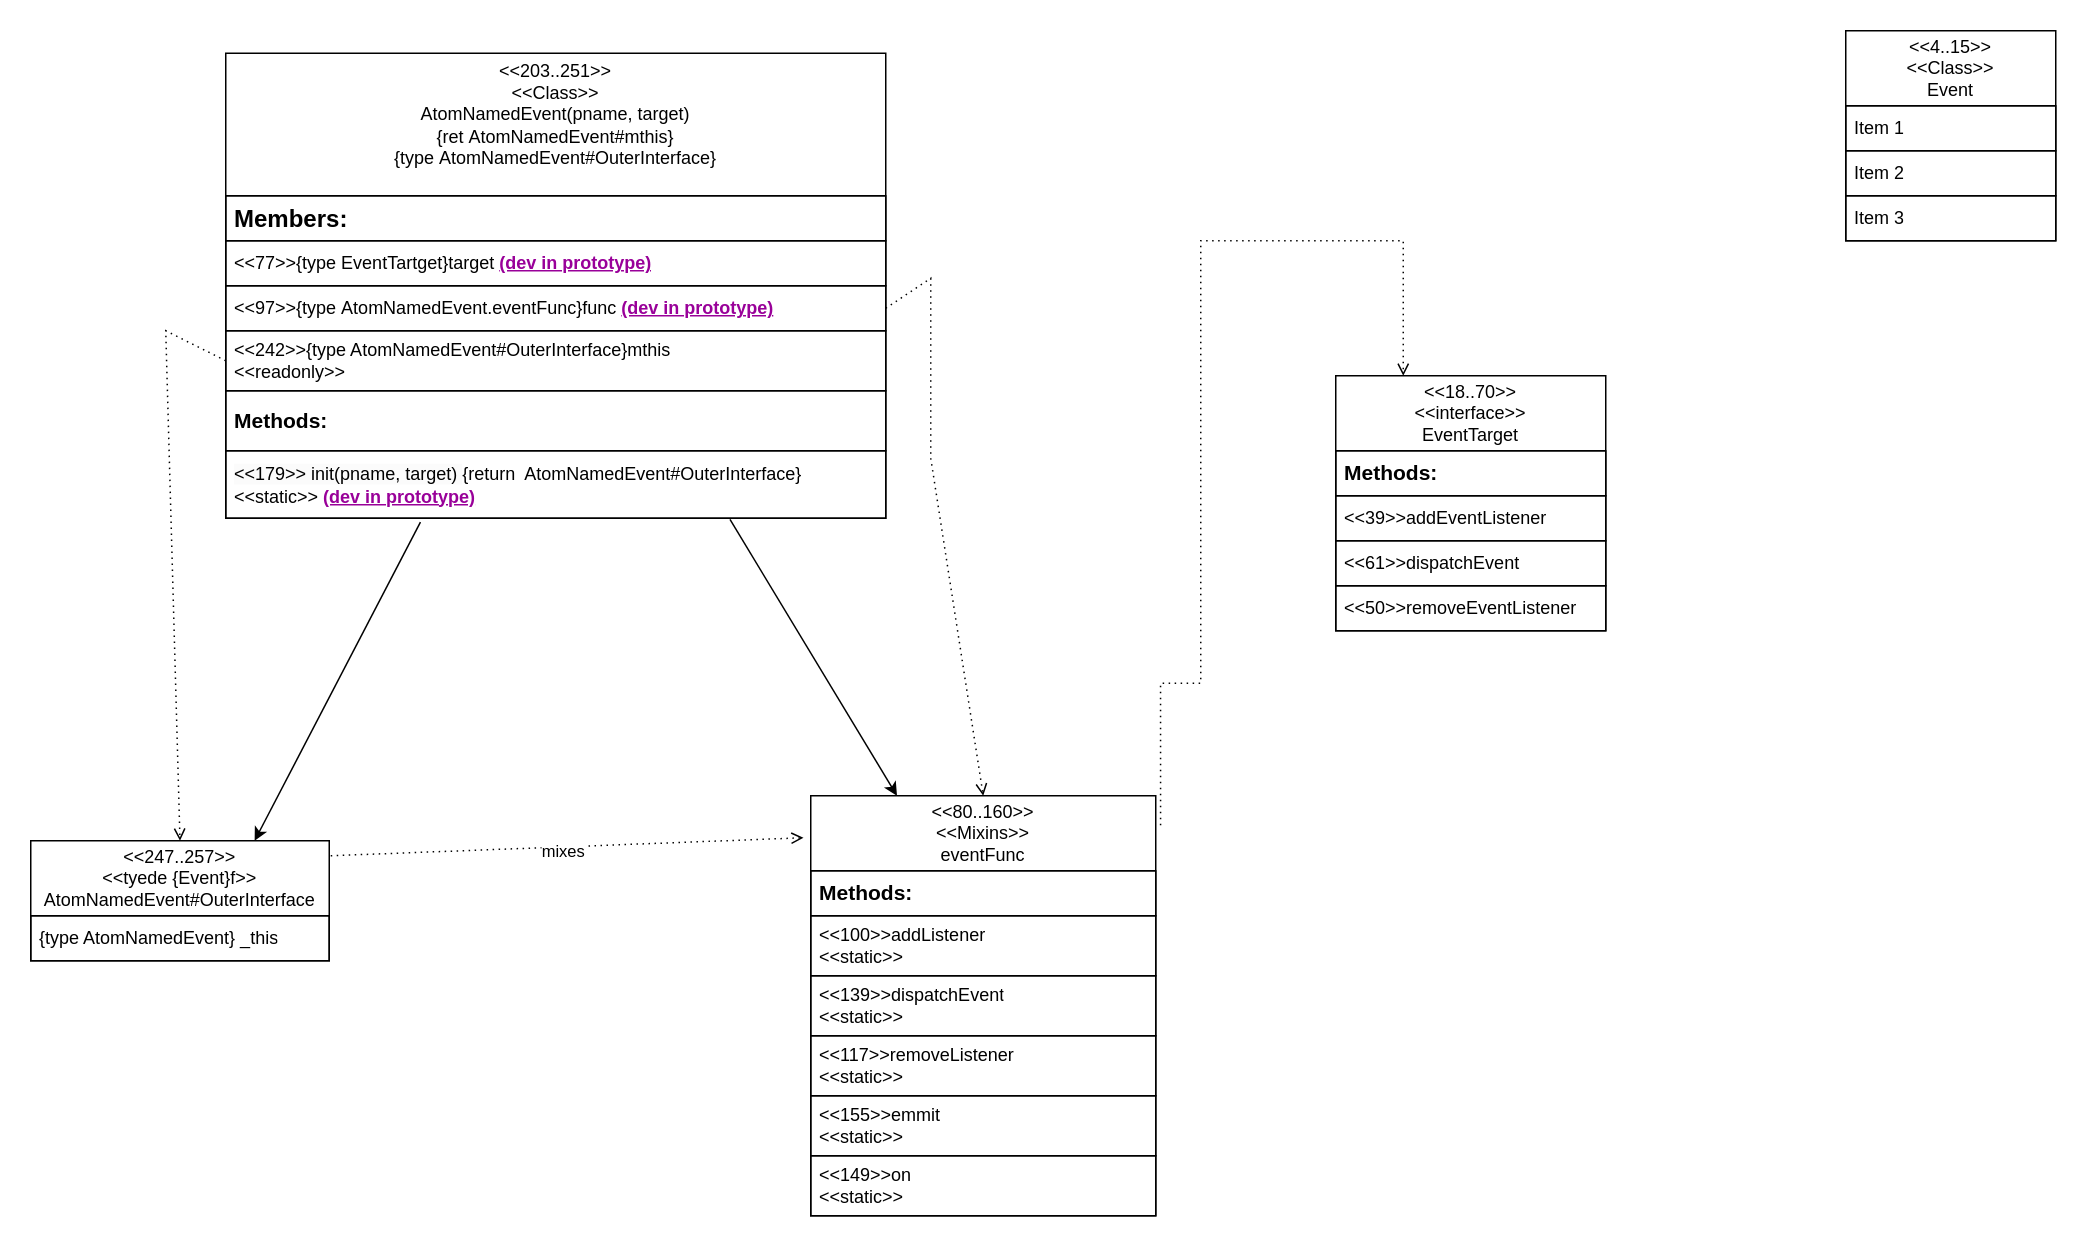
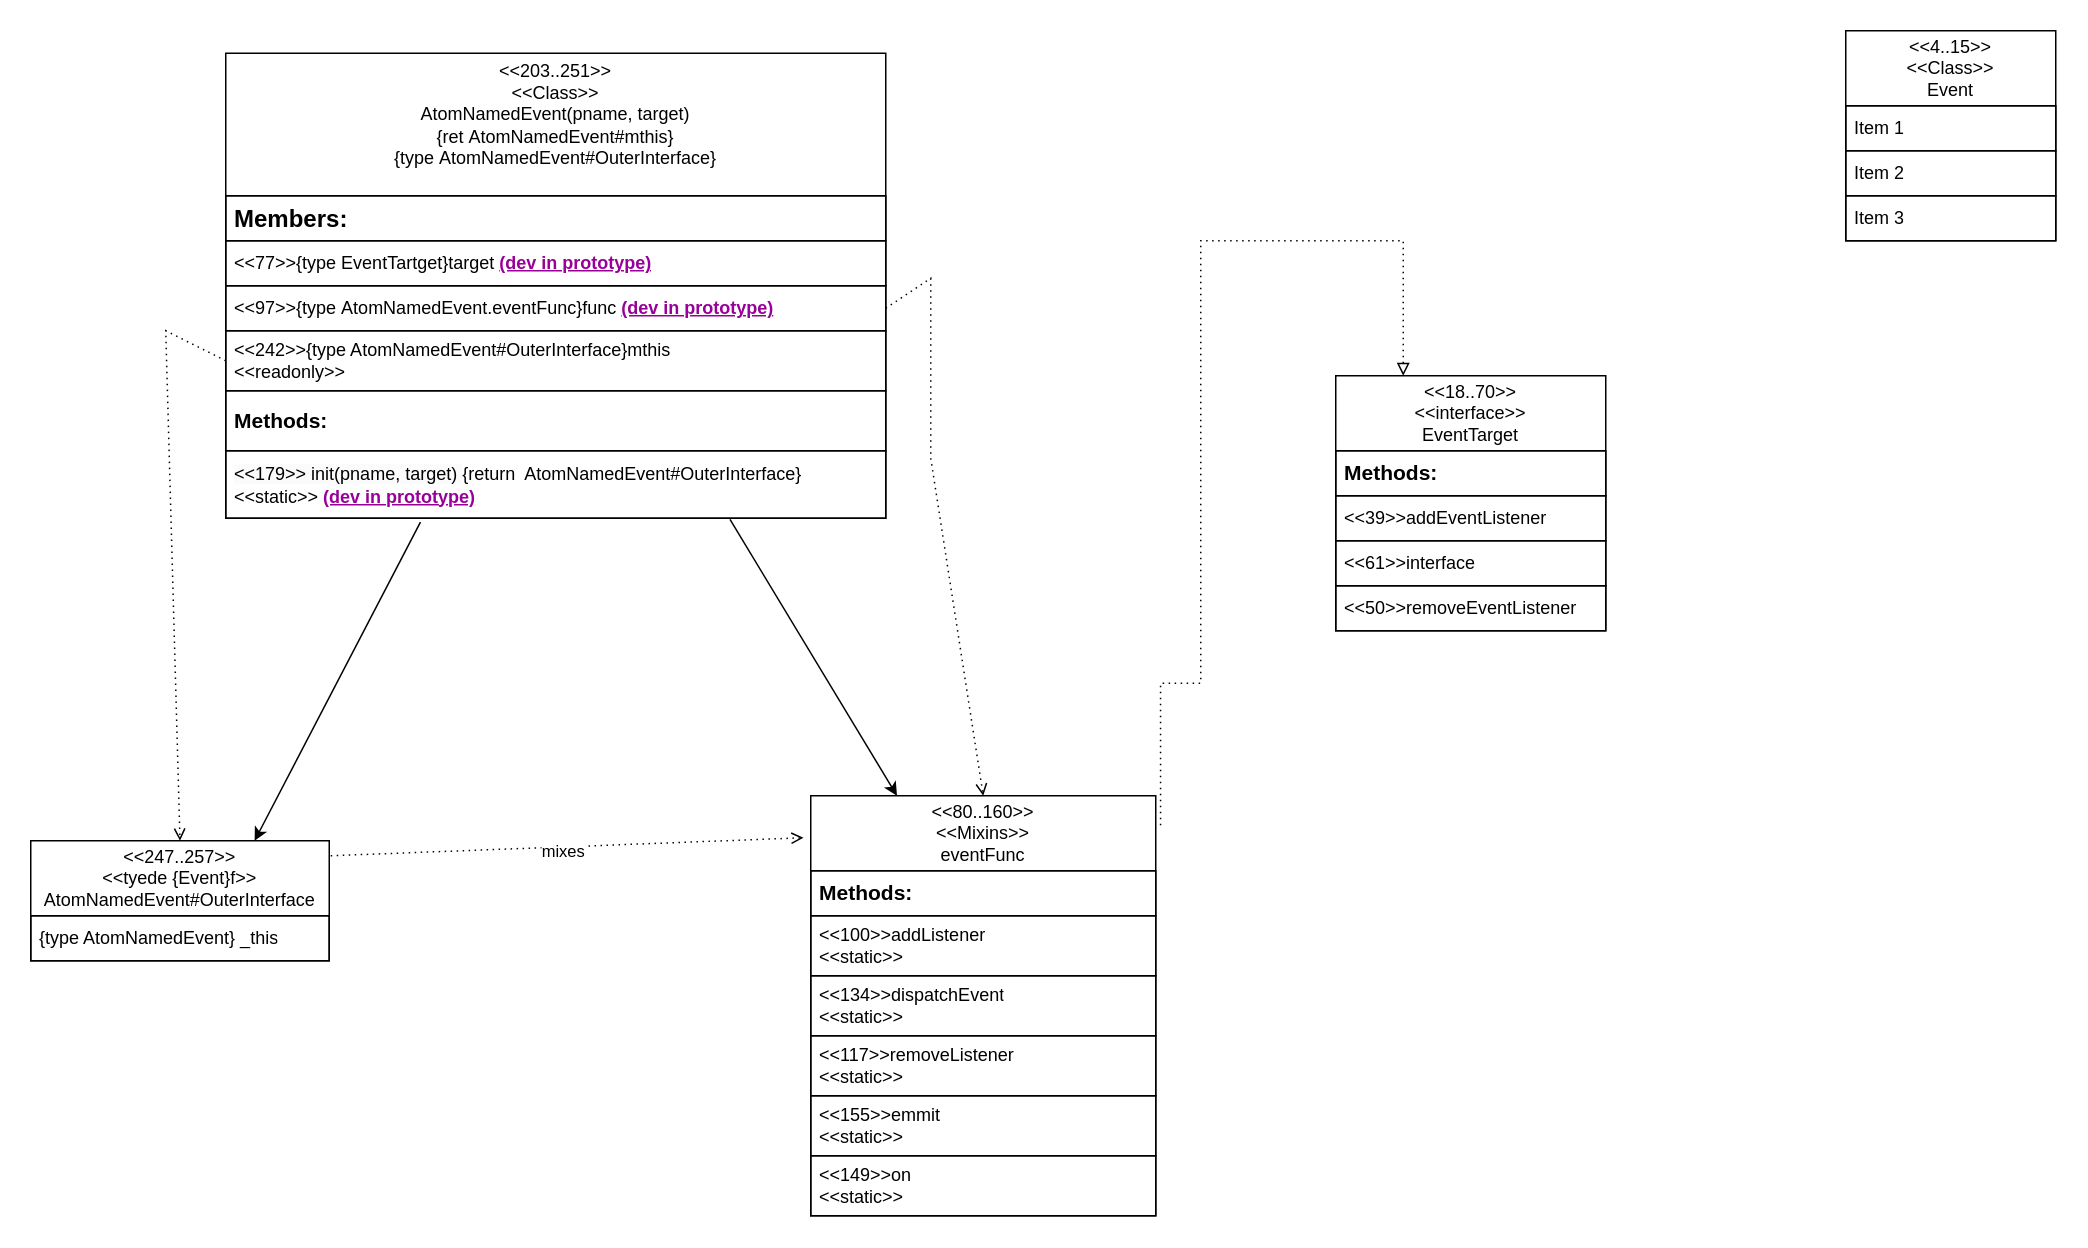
edge "<<80..160>> <<Mixins>> eventFunc" -> "<<18..70>> <<interface>> EventTarget": arrowhead open -> block
node "<<61>>dispatchEvent": label "<<61>>dispatchEvent" -> "<<61>>interface"
node "<<139>>dispatchEvent <<static>>": label "<<139>>dispatchEvent <<static>>" -> "<<134>>dispatchEvent <<static>>"
